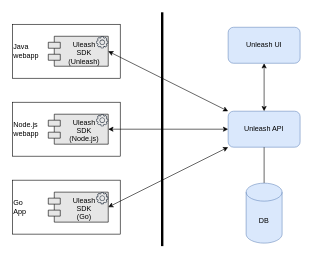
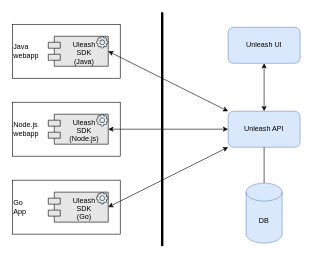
node "Uleash SDK (Unleash)": label "Uleash SDK (Unleash)" -> "Uleash SDK (Java)"
